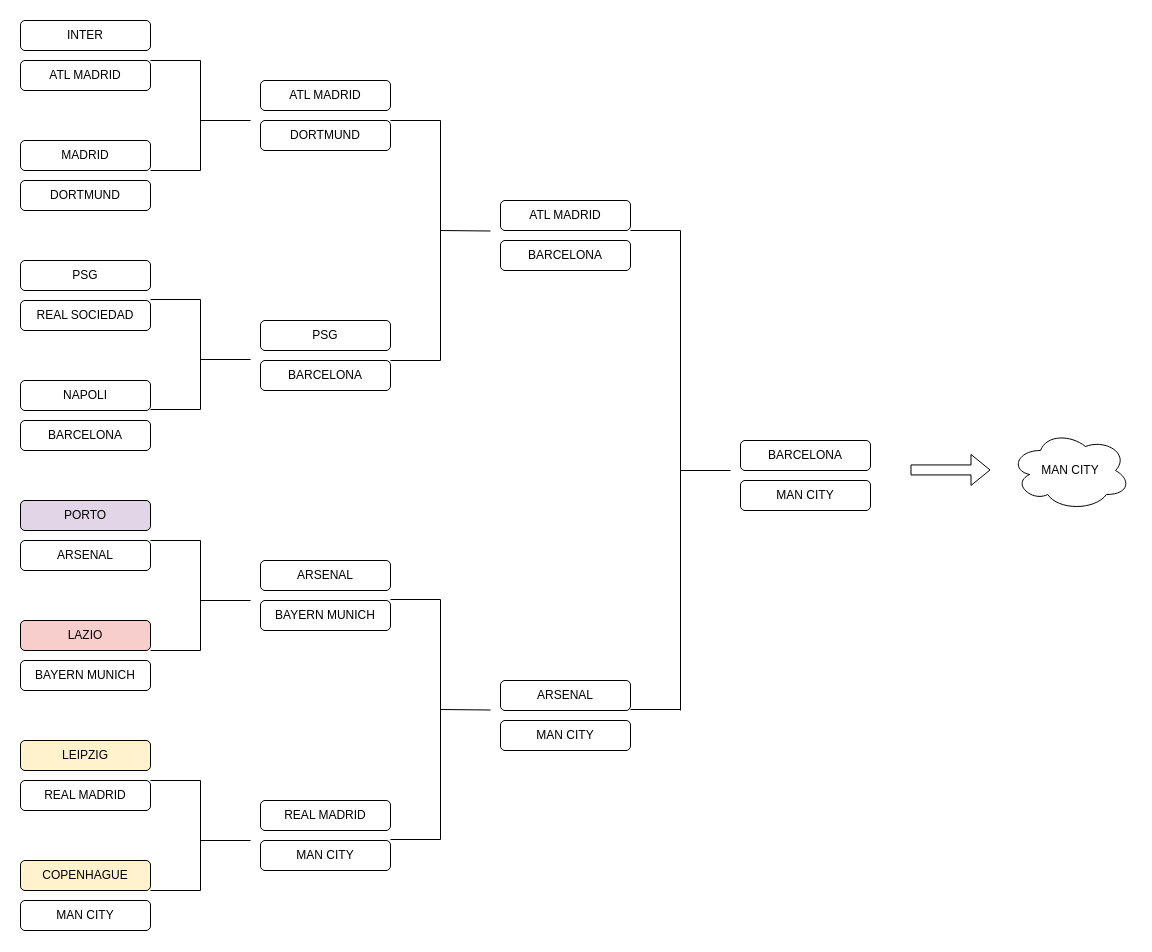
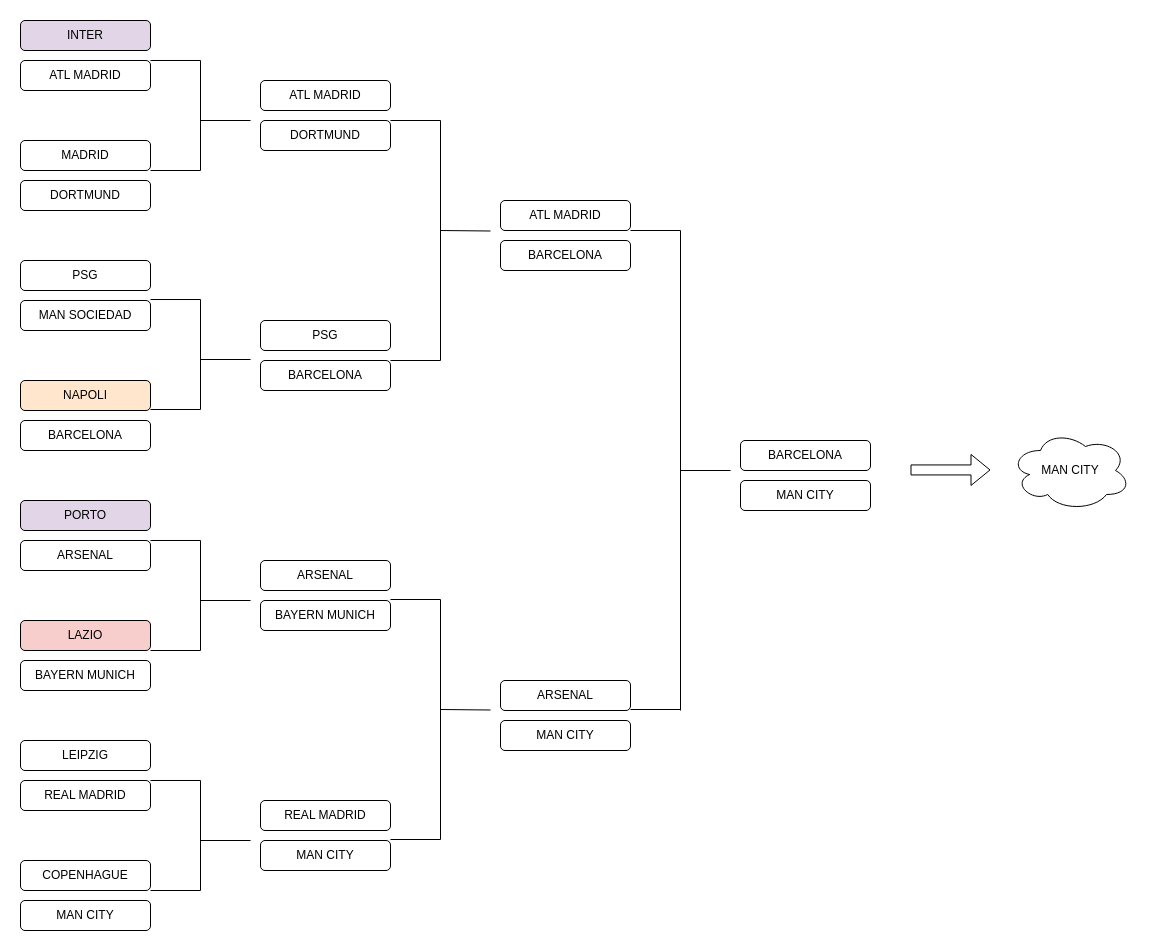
node "INTER": fillcolor #ffffff -> #e1d5e7
node "REAL SOCIEDAD": label "REAL SOCIEDAD" -> "MAN SOCIEDAD"
node "NAPOLI": fillcolor #ffffff -> #ffe6cc
node "LEIPZIG": fillcolor #fff2cc -> #ffffff
node "COPENHAGUE": fillcolor #fff2cc -> #ffffff
